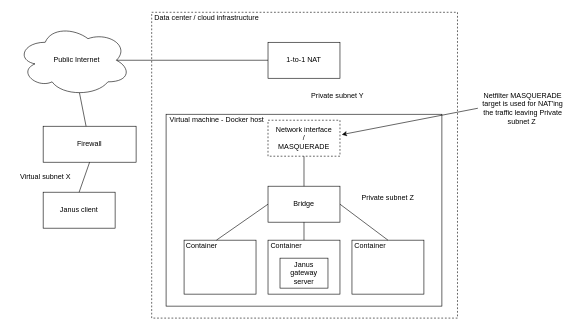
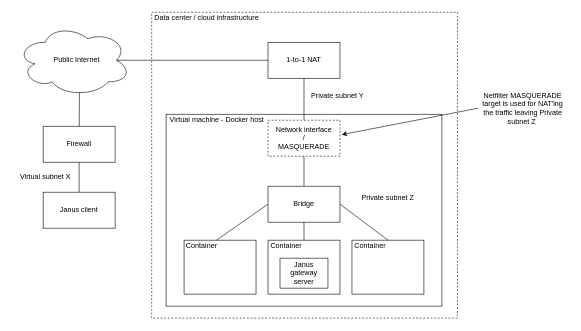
edge "1-to-1 NAT" -- "Network interface / MASQUERADE": added
node "Firewall": size 93x36 -> 72x36
